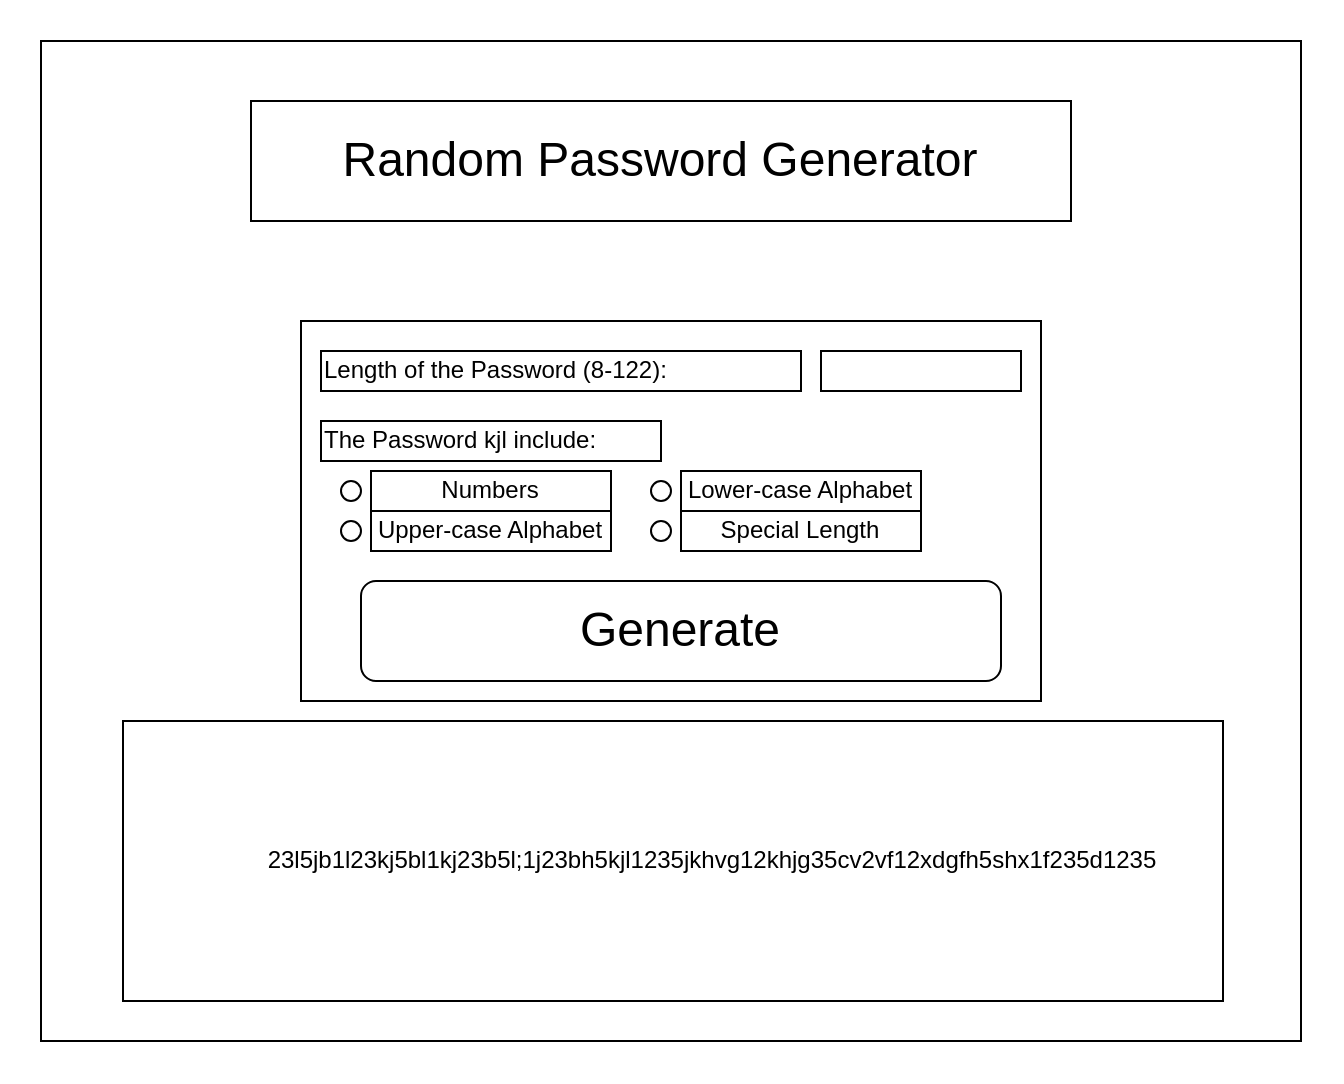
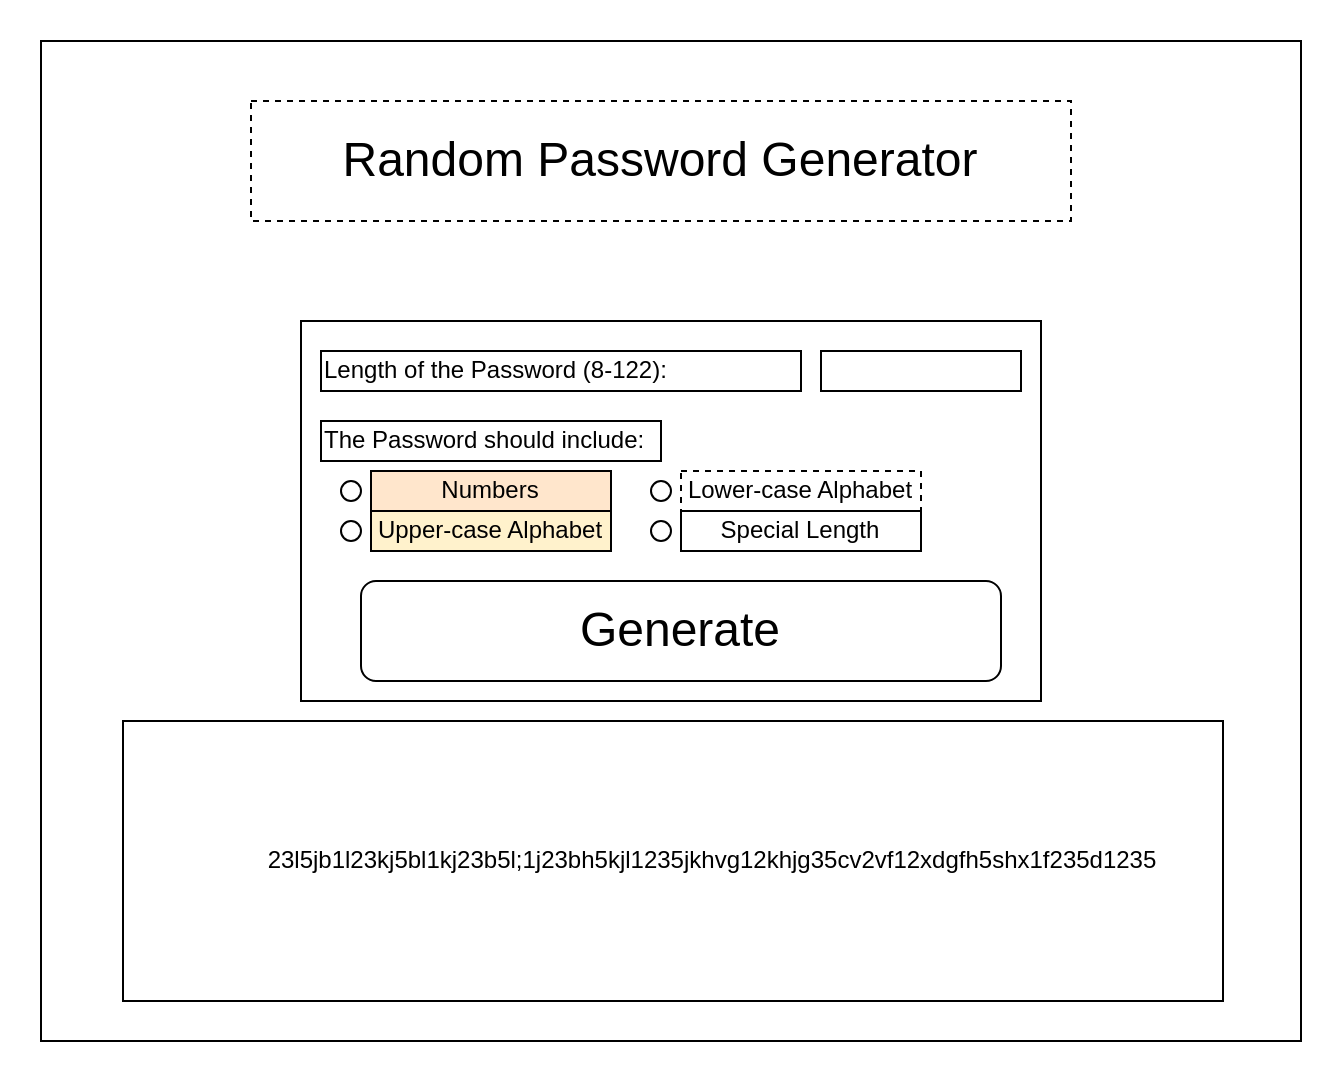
node "Random Password Generator": style solid -> dashed
node "The Password kjl include:": label "The Password kjl include:" -> "The Password should include:"
node "Numbers": fillcolor #ffffff -> #ffe6cc
node "Lower-case Alphabet": style solid -> dashed
node "Upper-case Alphabet": fillcolor #ffffff -> #fff2cc
